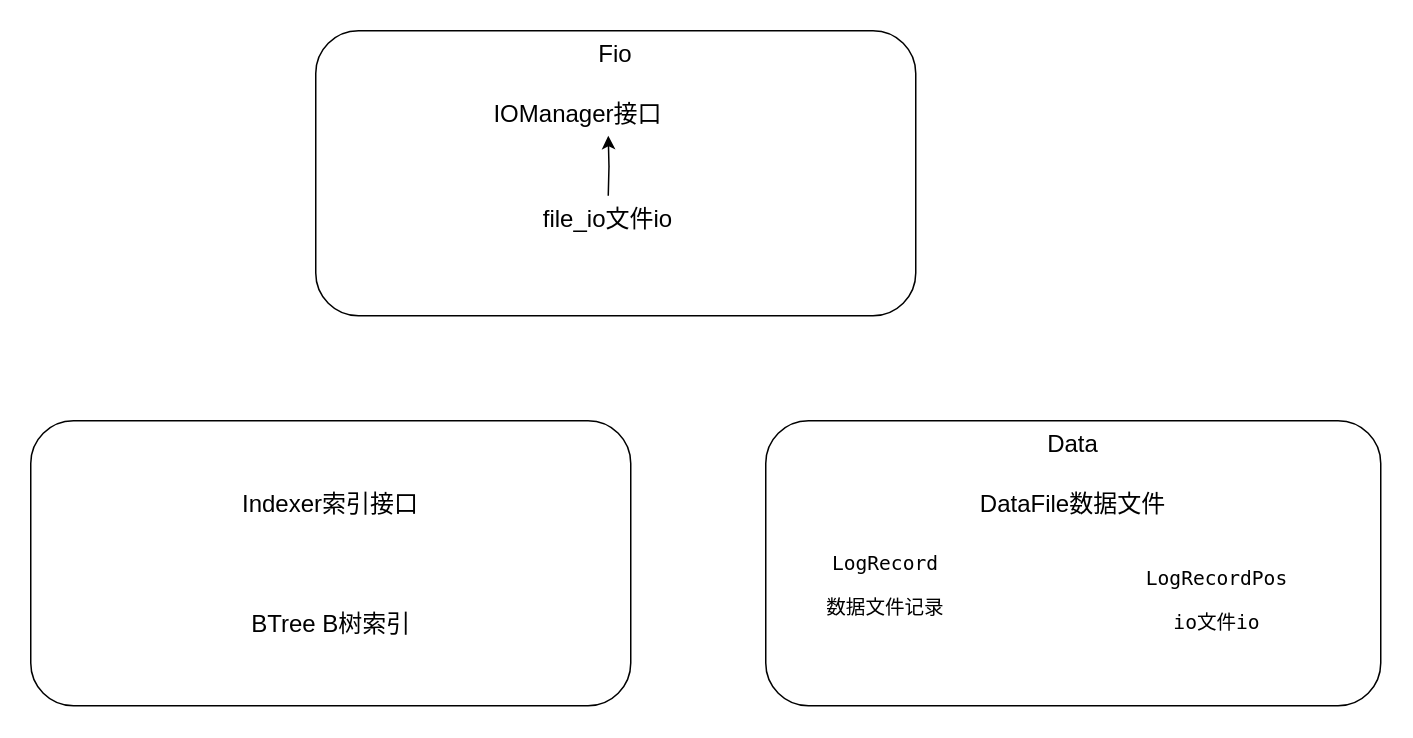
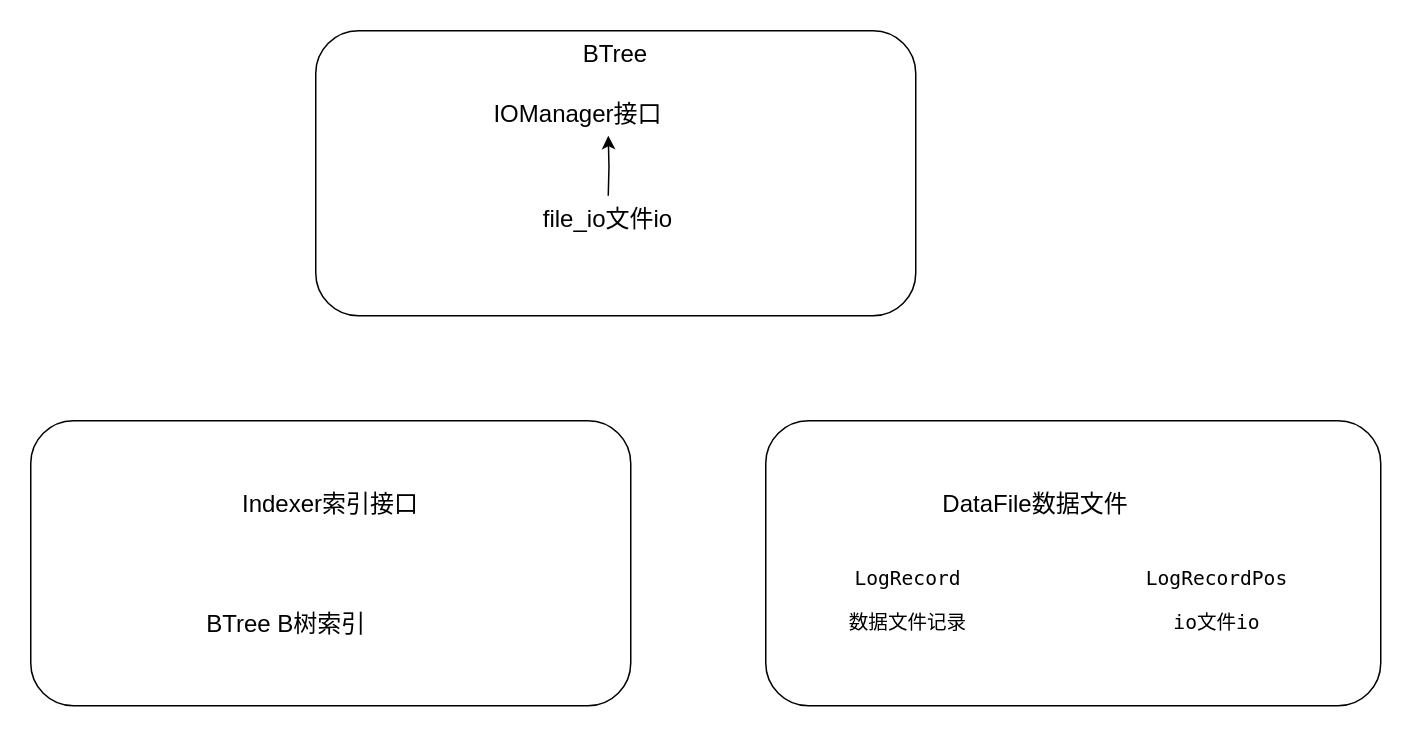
node "Fio": label "Fio" -> "BTree"
node "Data": removed
node "DataFile数据文件": moved (1073, 503) -> (1036, 503)
node "LogRecord数据文件记录": moved (886, 586) -> (908, 601)
node "BTree B树索引": moved (331, 623) -> (286, 623)
